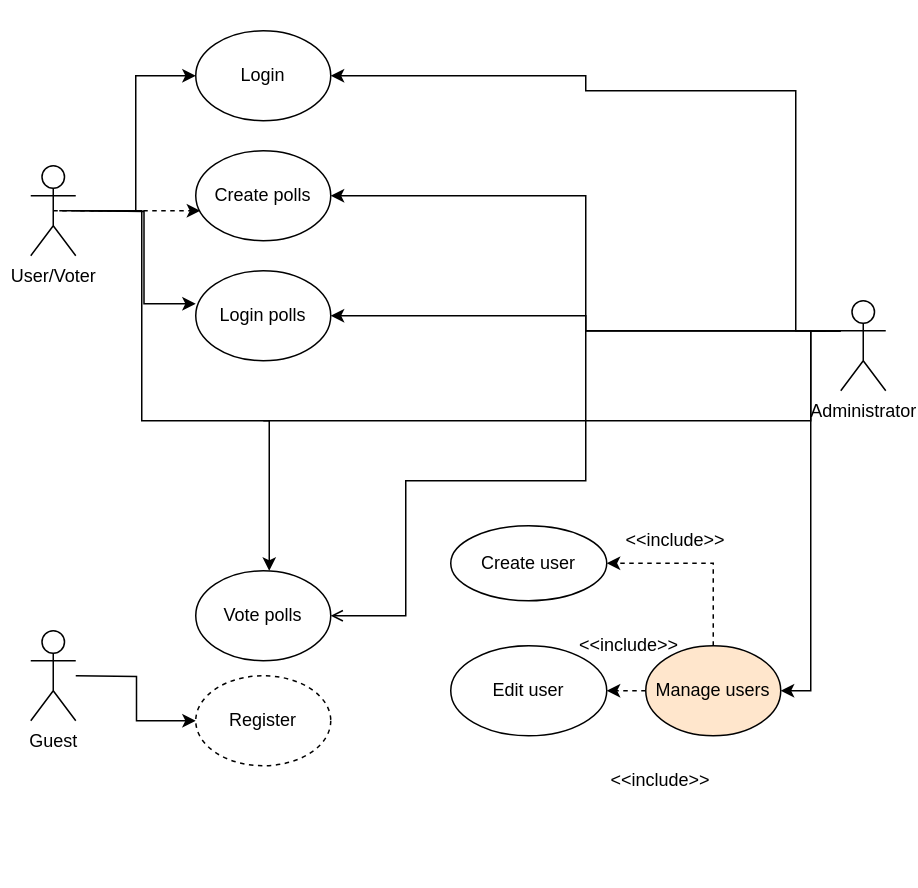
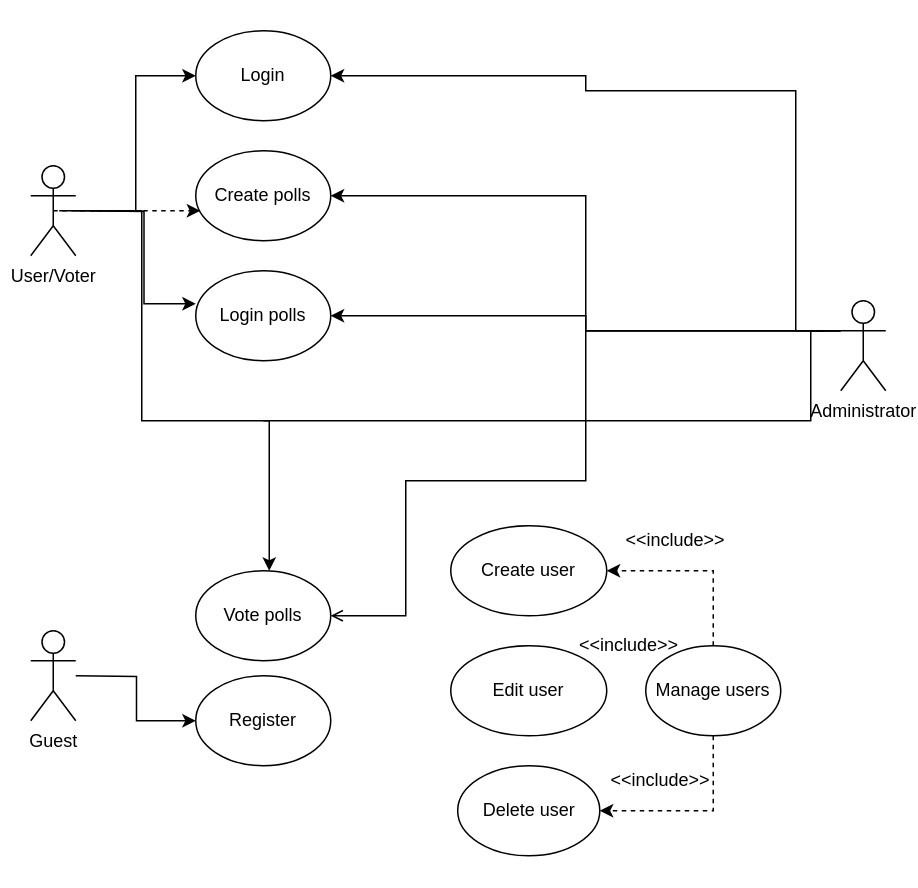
node "Create user": size 156x75 -> 156x90
edge "Administrator" -> "Manage users": removed
edge "Manage users" -> "Edit user": removed
node "Manage users": fillcolor #ffe6cc -> #ffffff
node "Register": style dashed -> solid
node "Delete user": added
edge "Manage users" -> "Delete user": added
